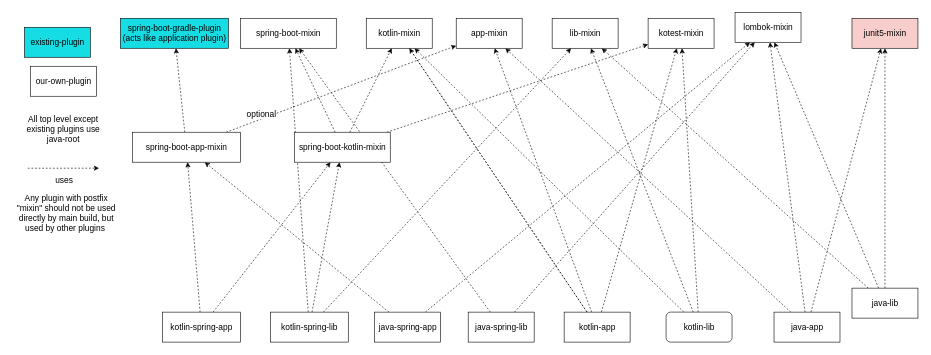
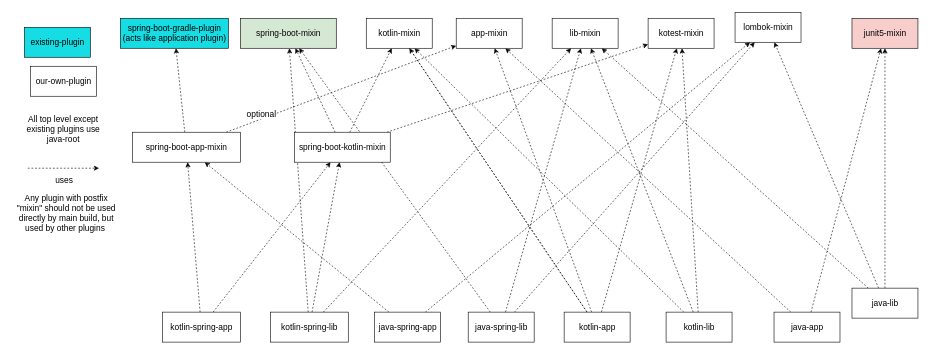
node "spring-boot-mixin": fillcolor #ffffff -> #d5e8d4
edge "java-app" -> "lombok-mixin": removed
edge "java-spring-lib" -> "lib-mixin": added
node "kotlin-lib": shape rounded rectangle -> rectangle
